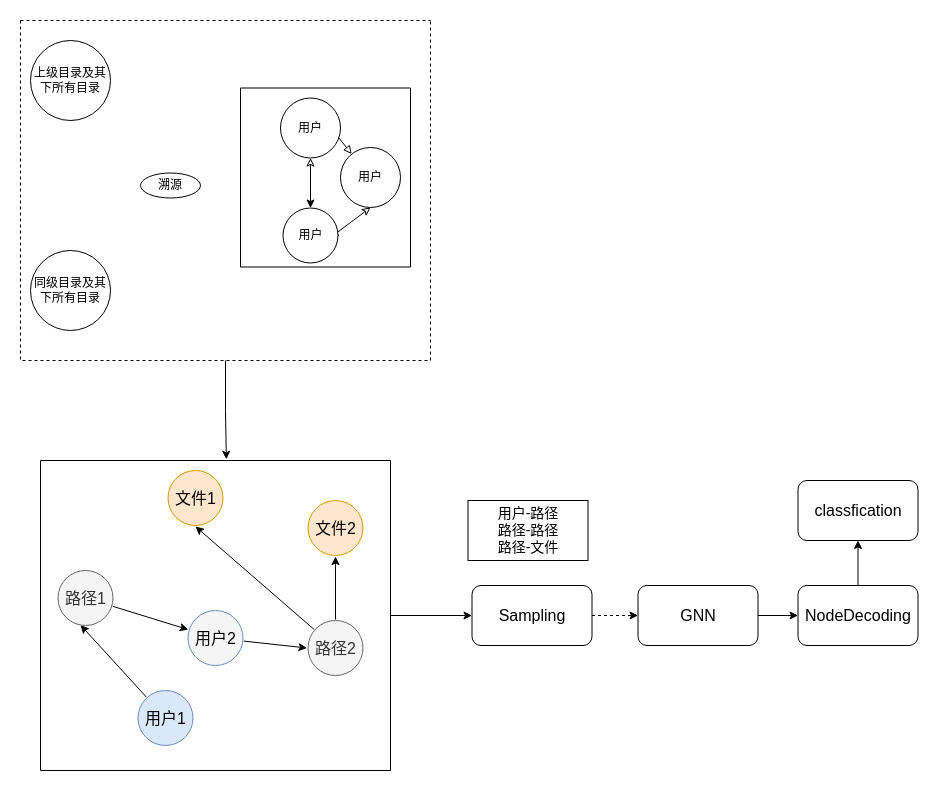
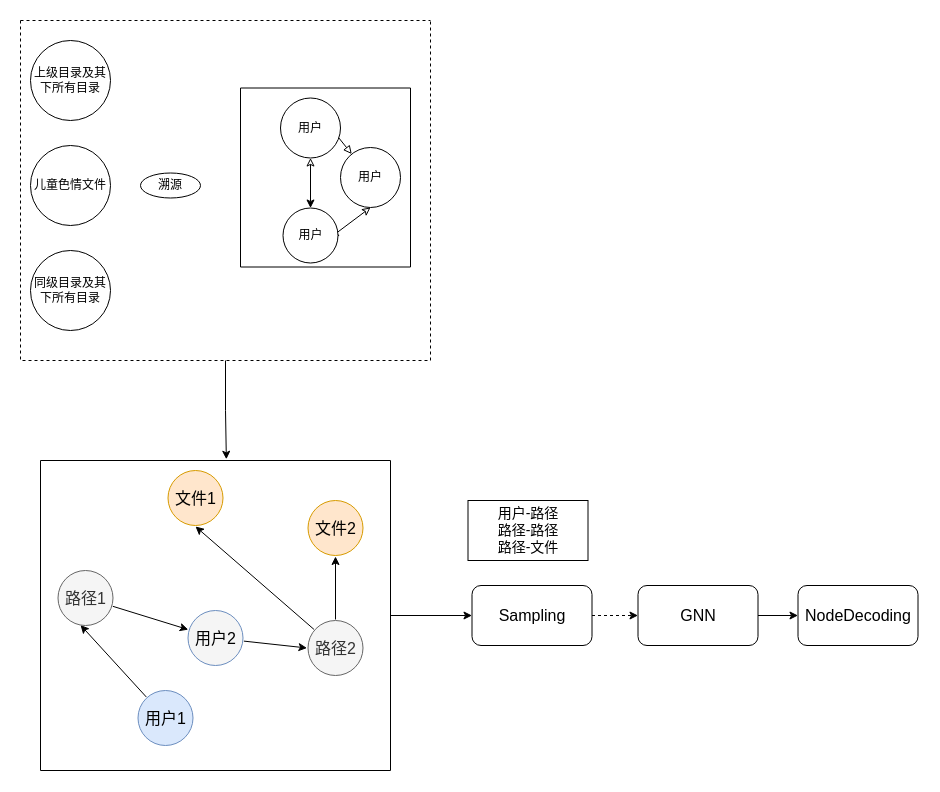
node "儿童色情文件": added
node "classfication": removed
edge "NodeDecoding" -> "classfication": removed
